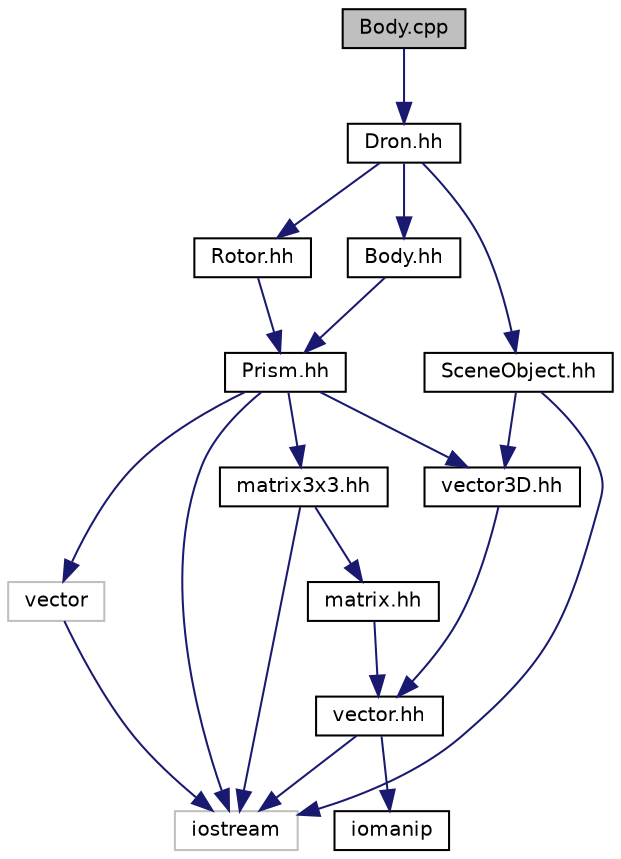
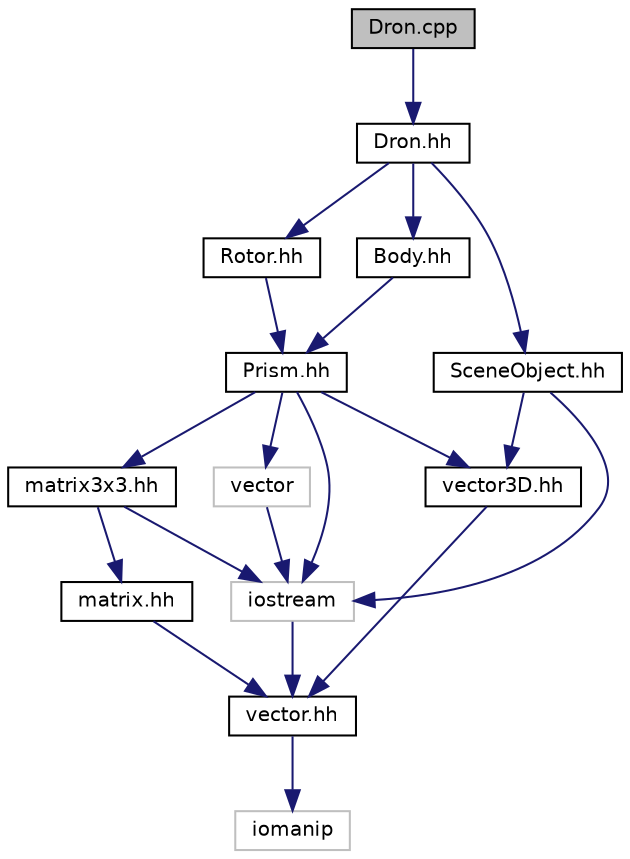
node "Body.cpp": label "Body.cpp" -> "Dron.cpp"
edge "vector.hh" -> "iostream": reversed
node "iomanip": color black -> grey75
